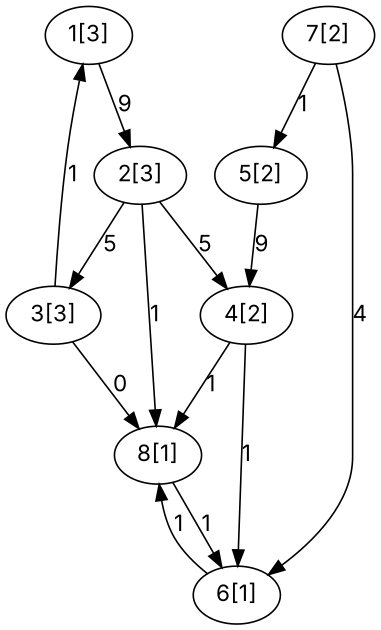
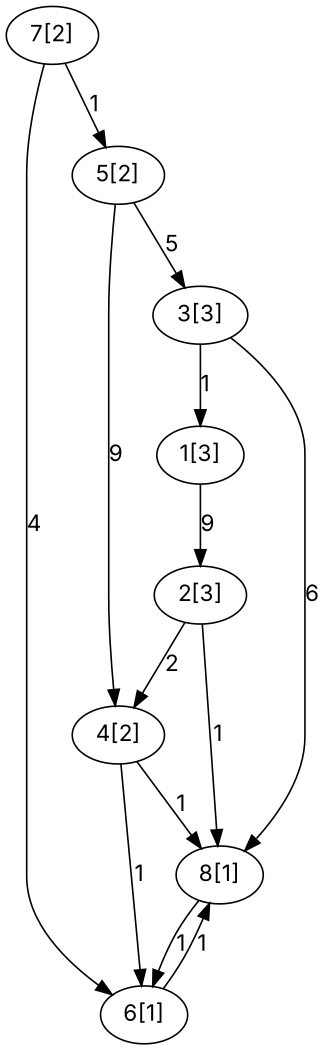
edge "2[3]" -> "3[3]": now "5[2]" -> "3[3]"
edge "2[3]" -> "4[2]": label "5" -> "2"
edge "3[3]" -> "8[1]": label "0" -> "6"
